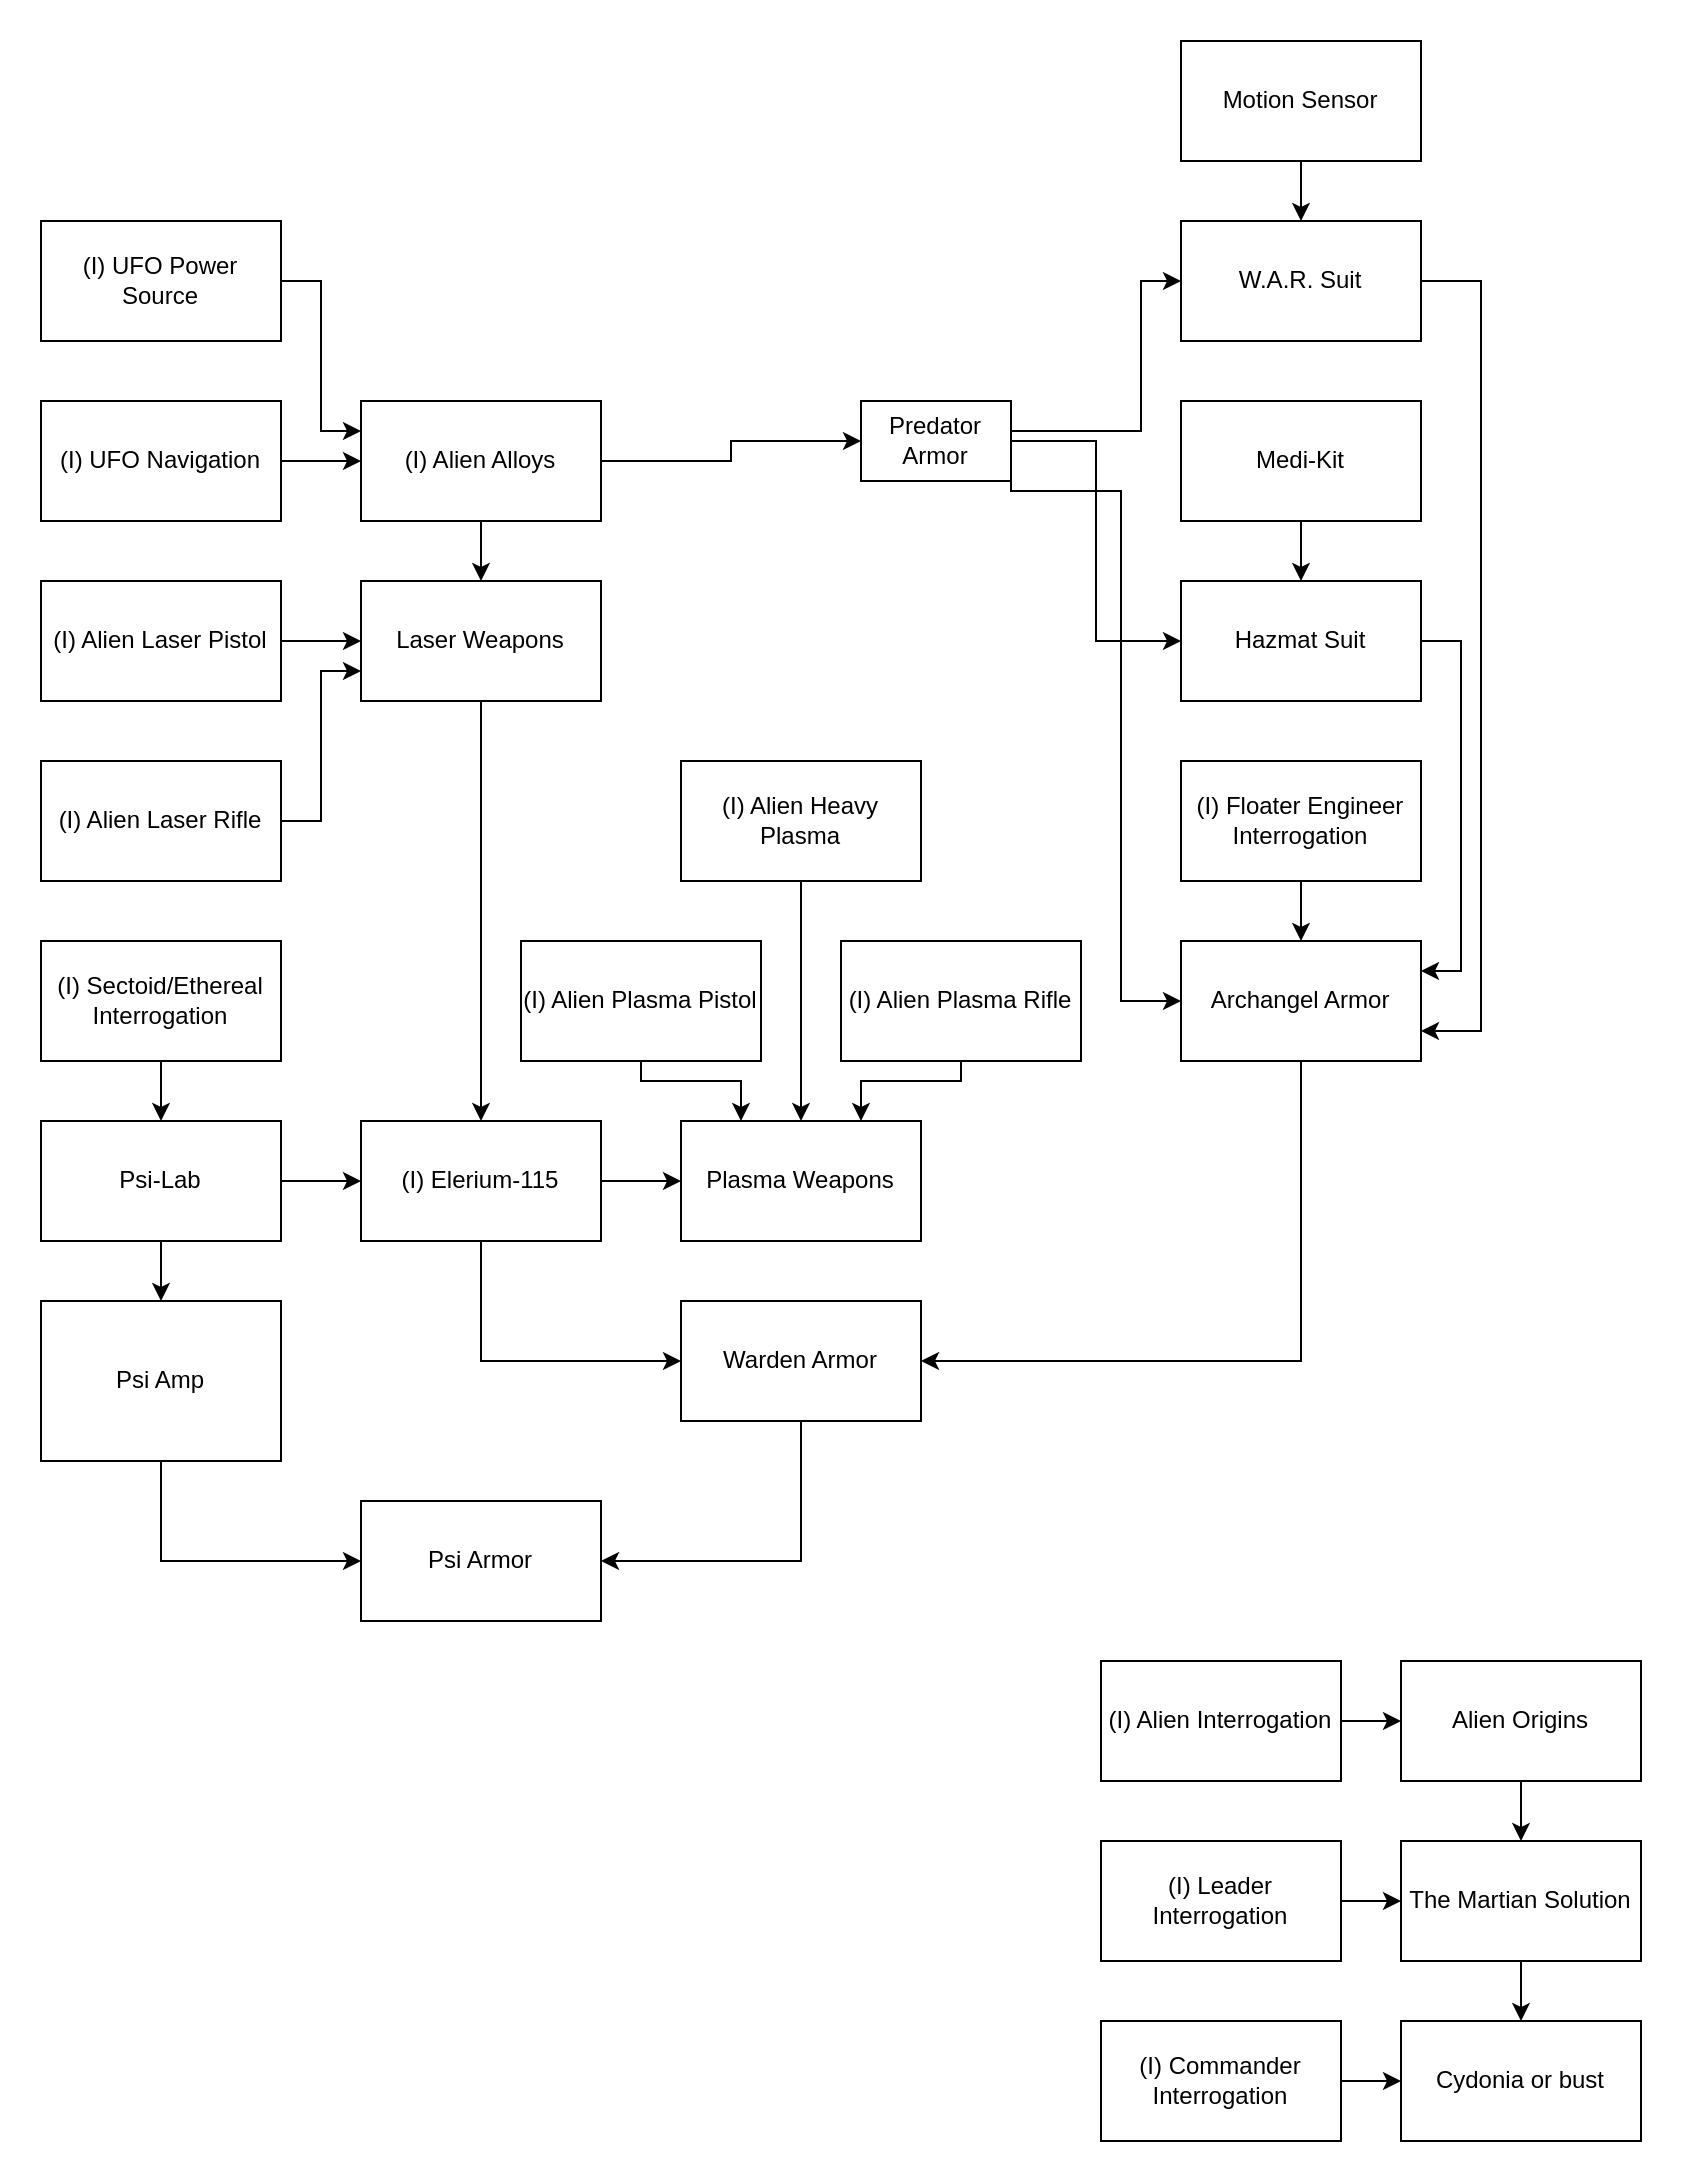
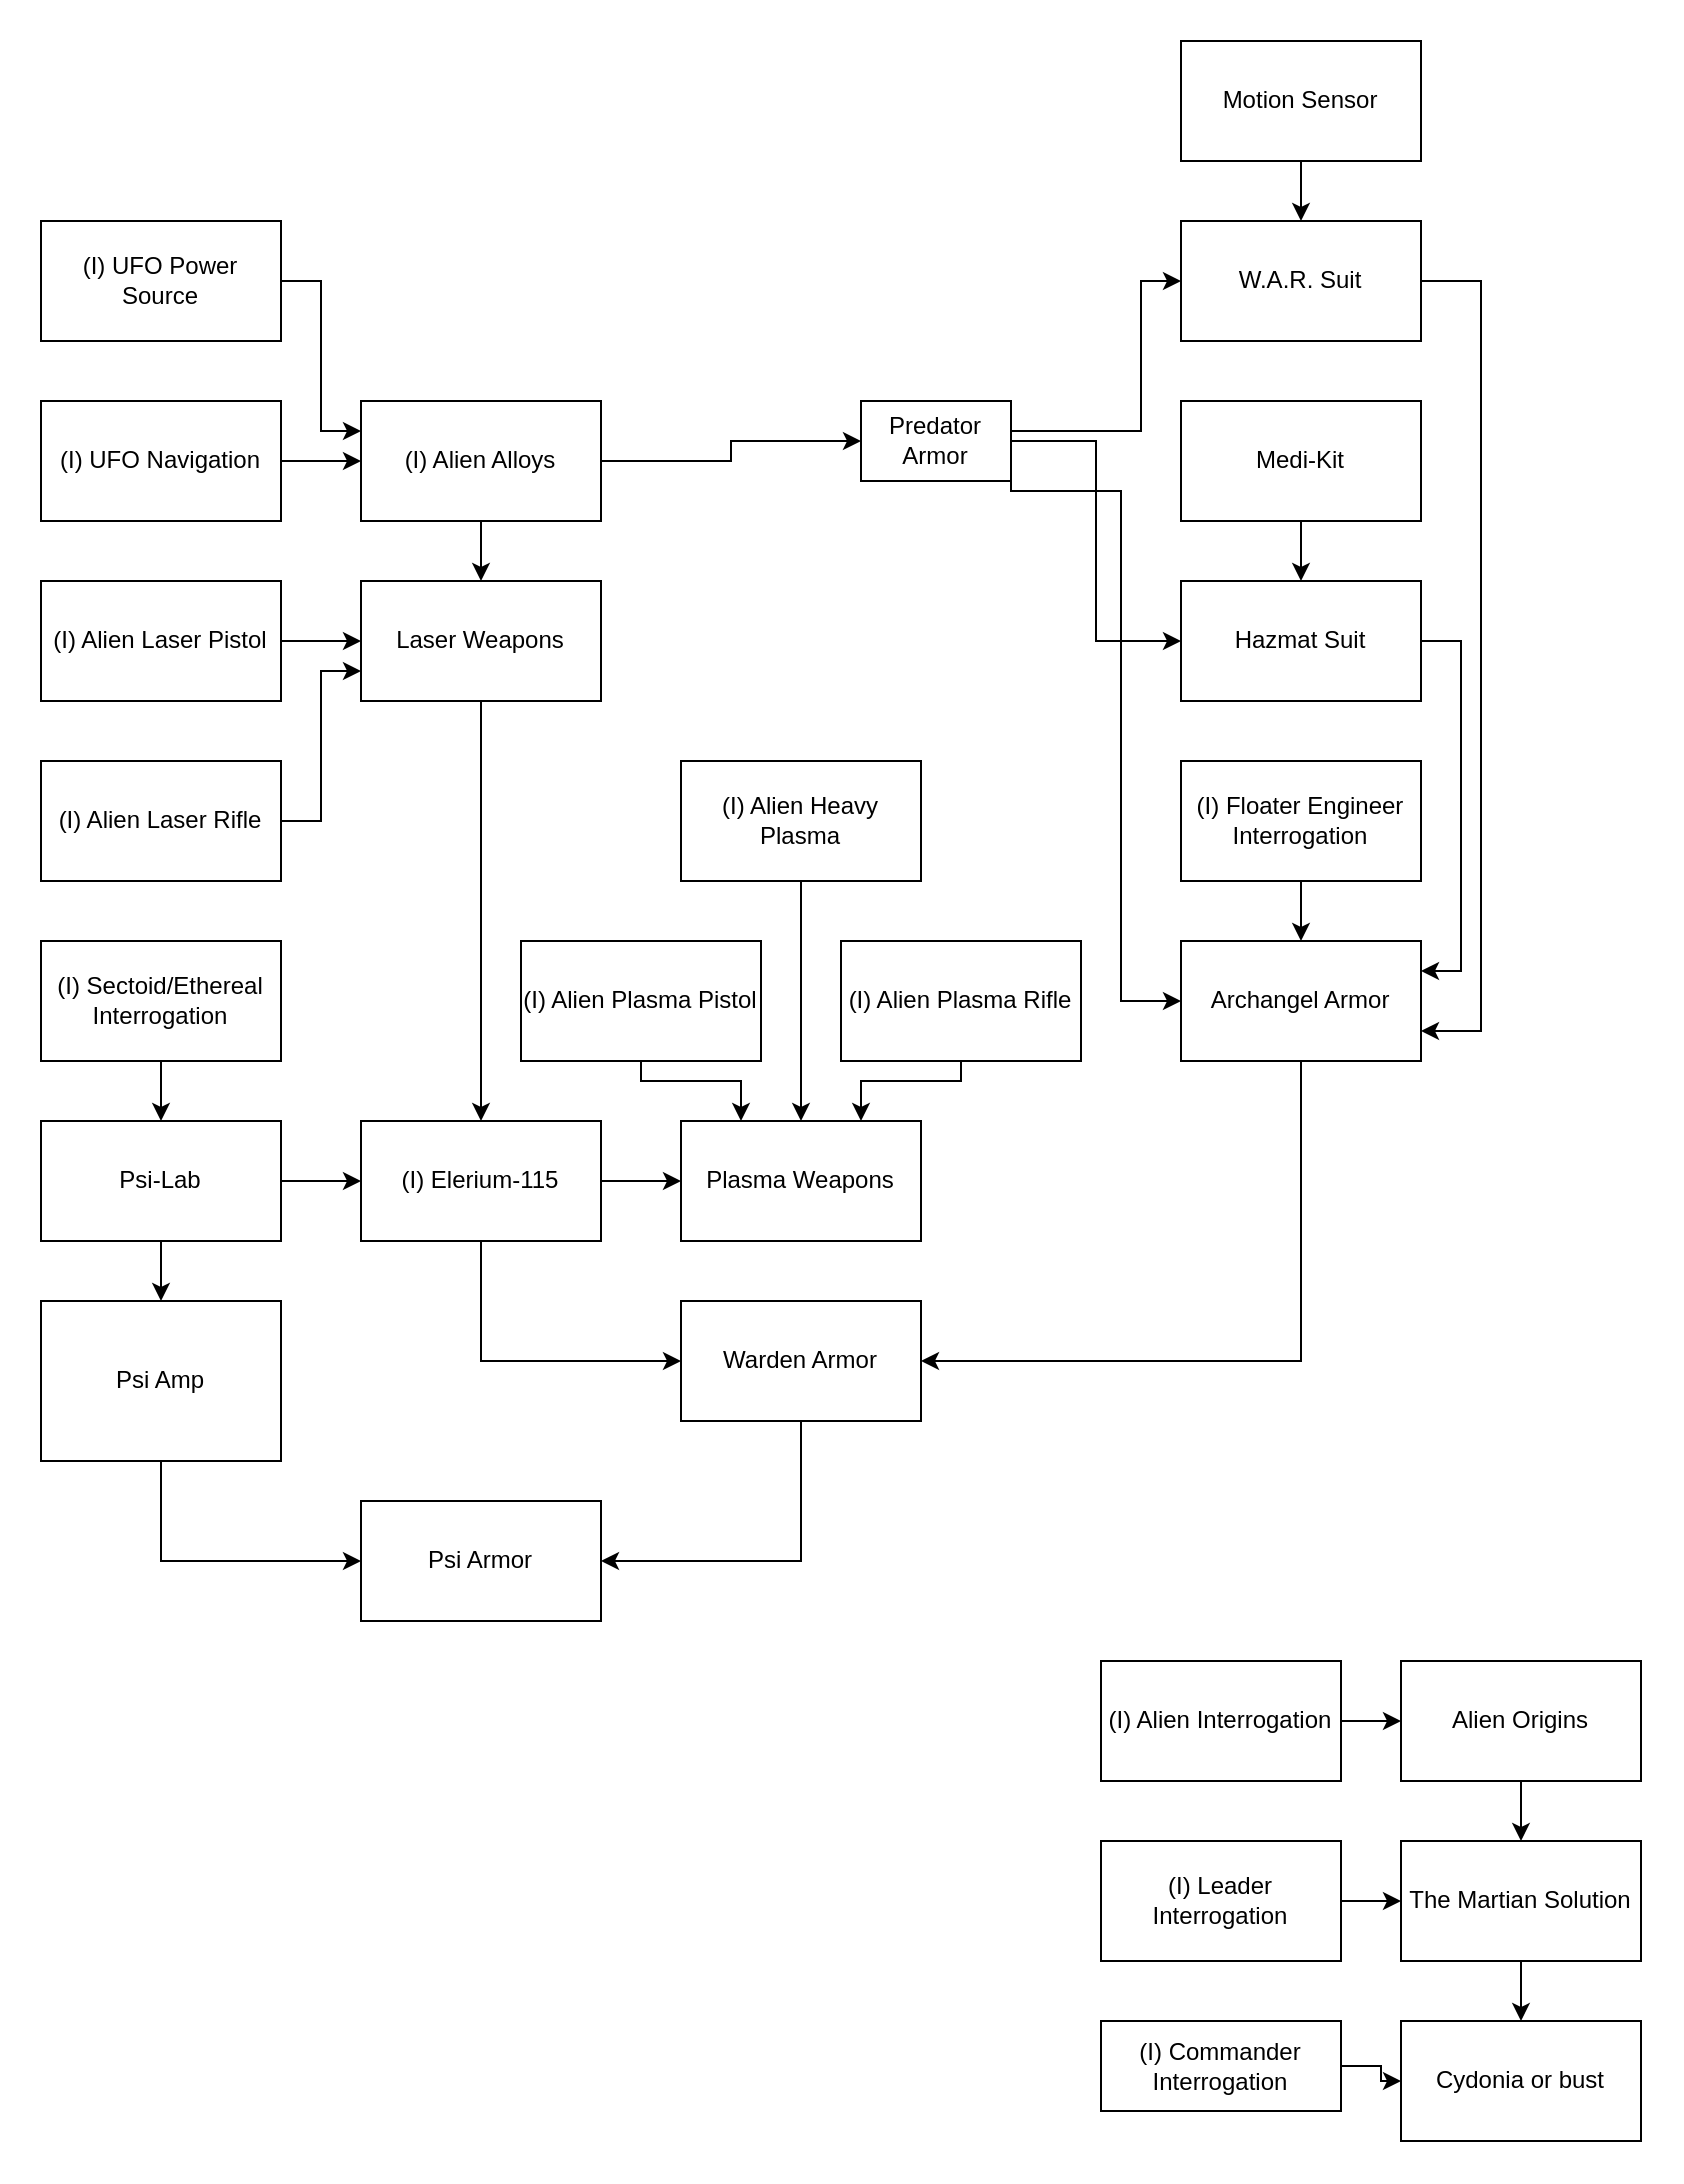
node "(I) Commander Interrogation": size 240x120 -> 240x90
